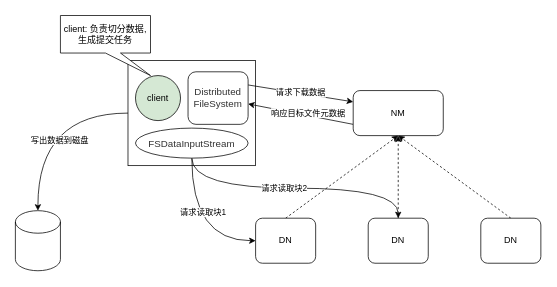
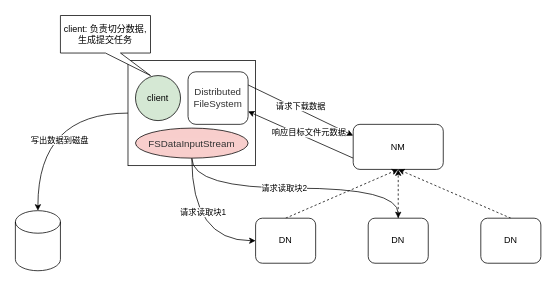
node "NM": moved (398, 113) -> (398, 147)
node "FSDataInputStream": fillcolor #ffffff -> #f8cecc
